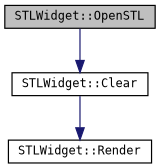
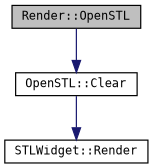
node "STLWidget::OpenSTL": label "STLWidget::OpenSTL" -> "Render::OpenSTL"
node "STLWidget::Clear": label "STLWidget::Clear" -> "OpenSTL::Clear"
